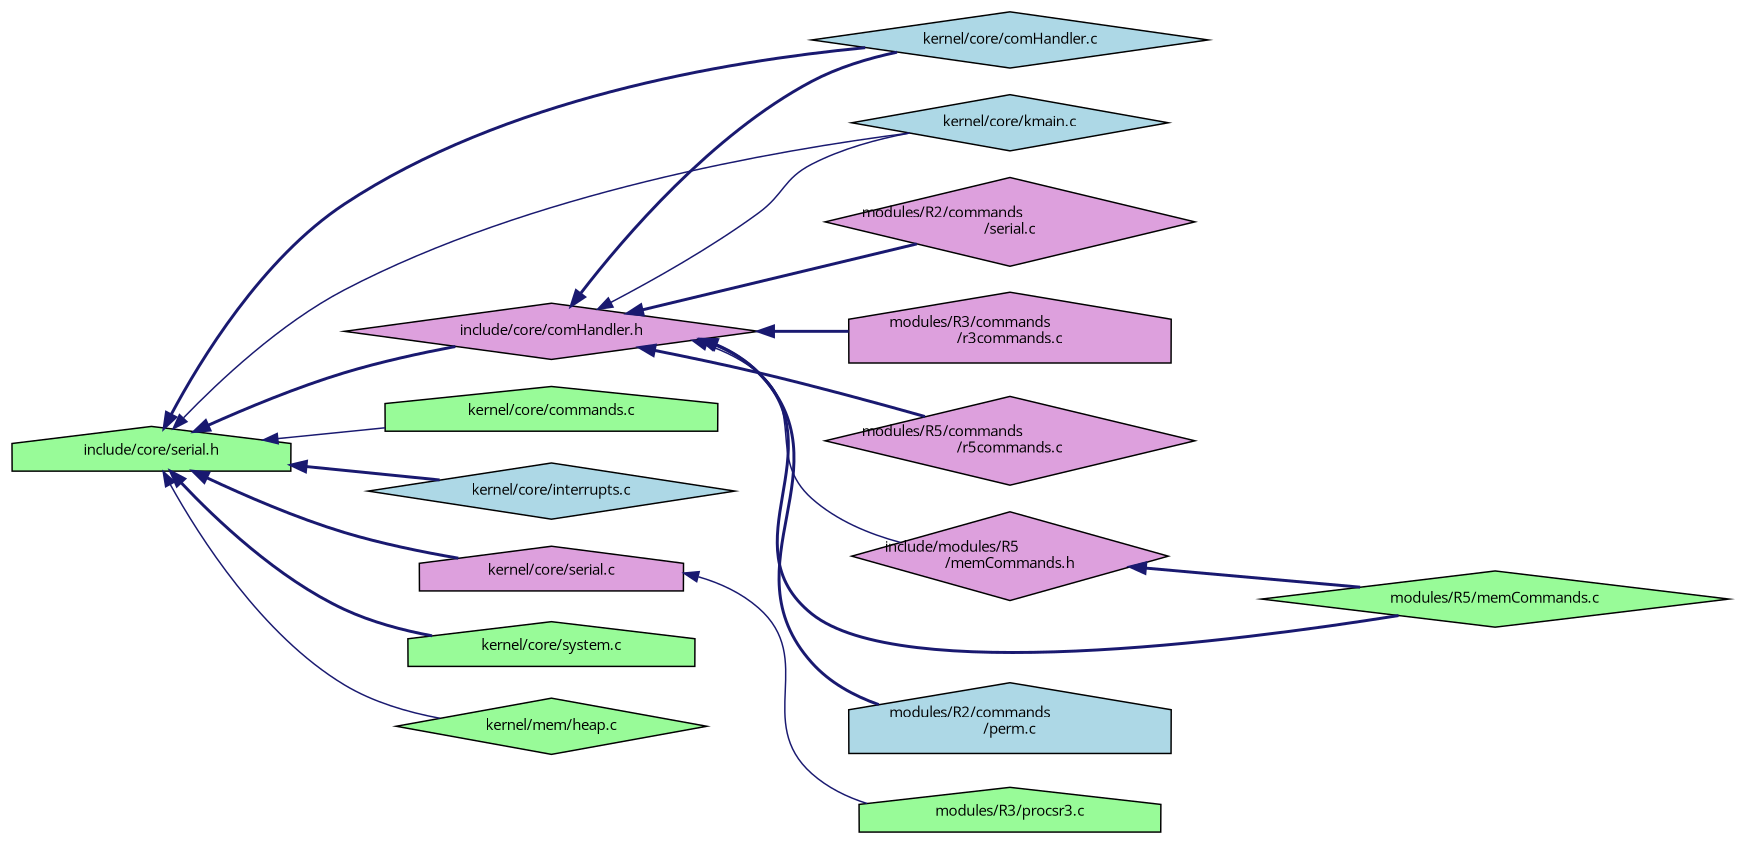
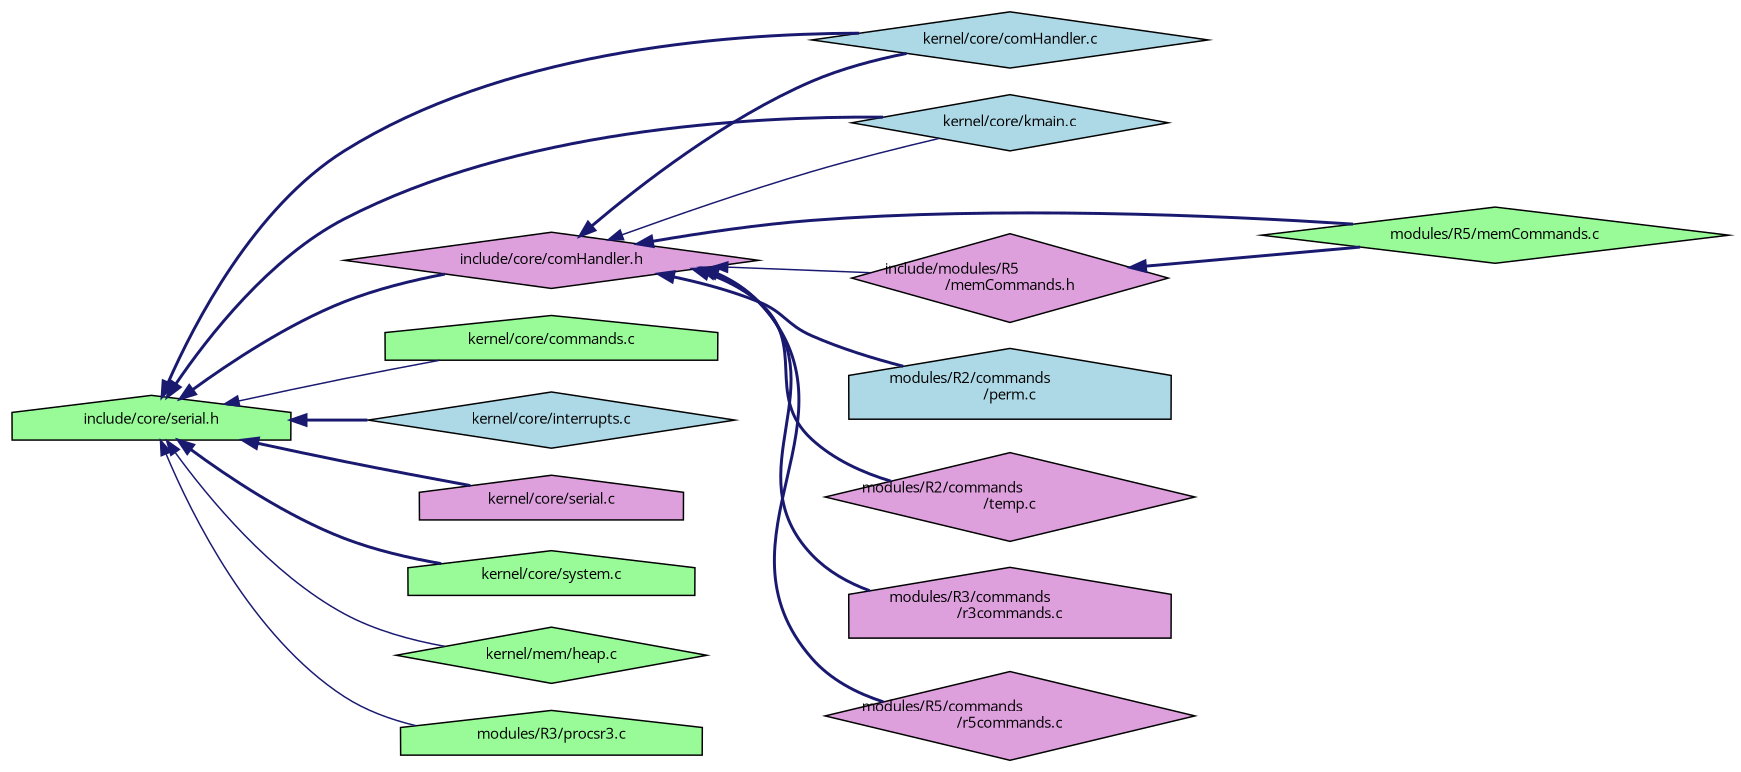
edge "kernel/core/kmain.c" -> "include/core/serial.h": style solid -> bold
node "modules/R2/commands /serial.c": label "modules/R2/commands /serial.c" -> "modules/R2/commands /temp.c"
edge "modules/R3/procsr3.c" -> "kernel/core/serial.c": now "modules/R3/procsr3.c" -> "include/core/serial.h"
